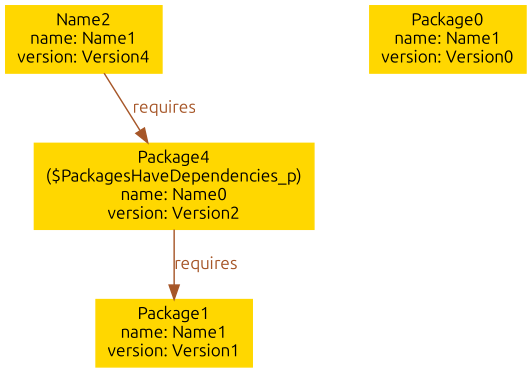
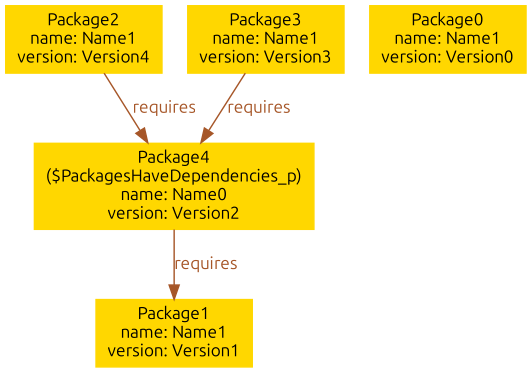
node "Name2 name: Name1 version: Version4": label "Name2 name: Name1 version: Version4" -> "Package2 name: Name1 version: Version4"
node "Package3 name: Name1 version: Version3": added
